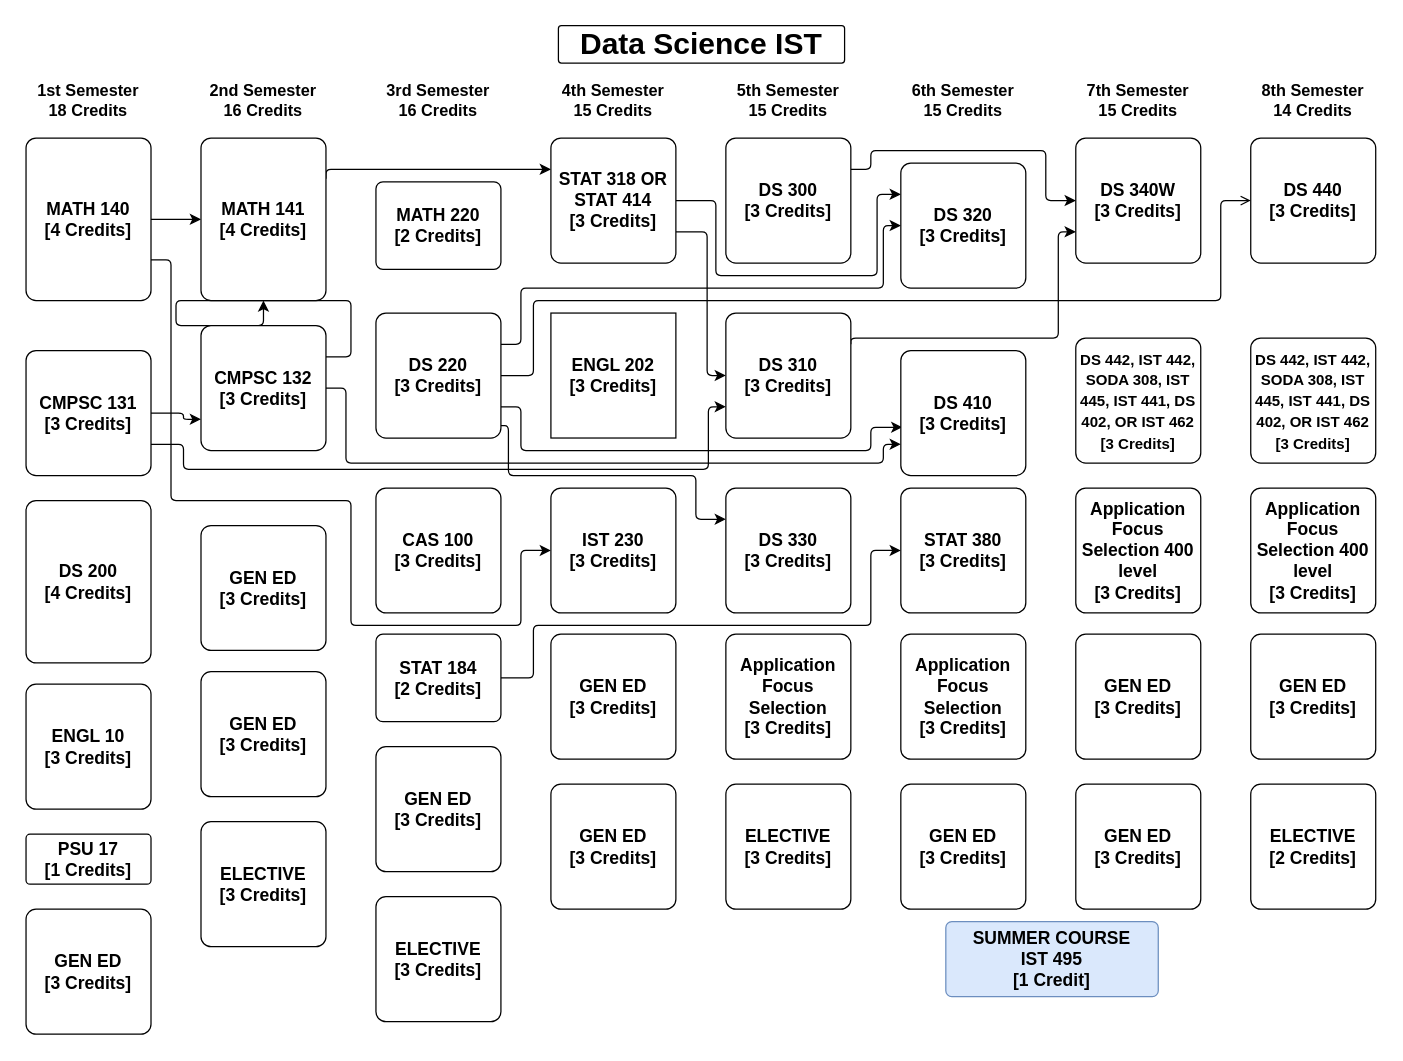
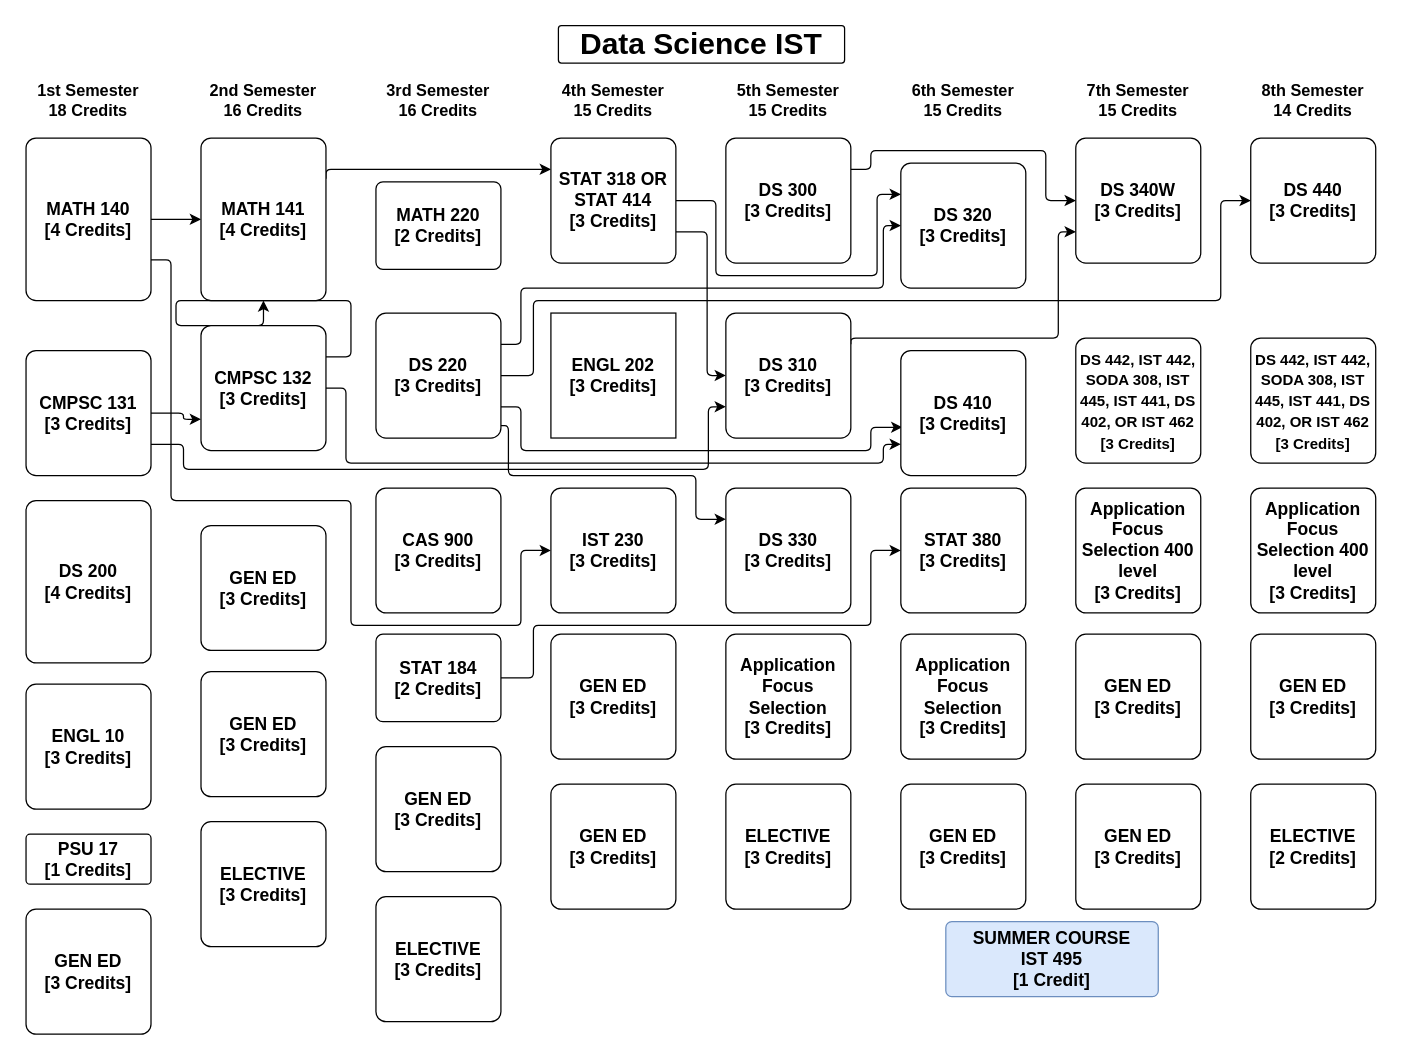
edge "DS 220 [3 Credits]" -> "DS 440 [3 Credits]": arrowhead open -> classic
node "CAS 100 [3 Credits]": label "CAS 100 [3 Credits]" -> "CAS 900 [3 Credits]"
